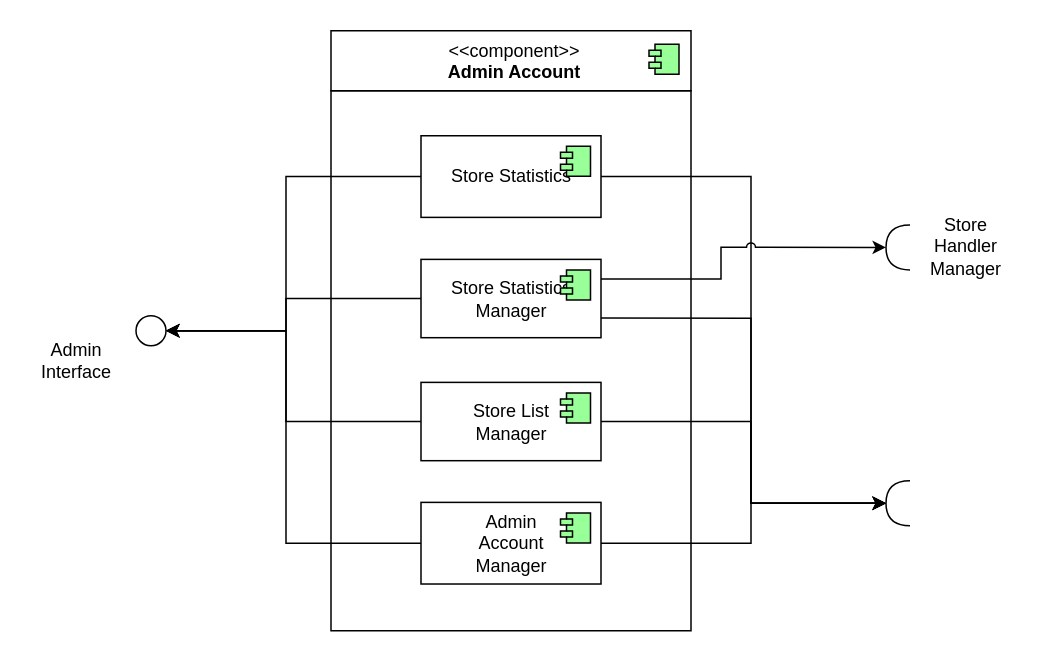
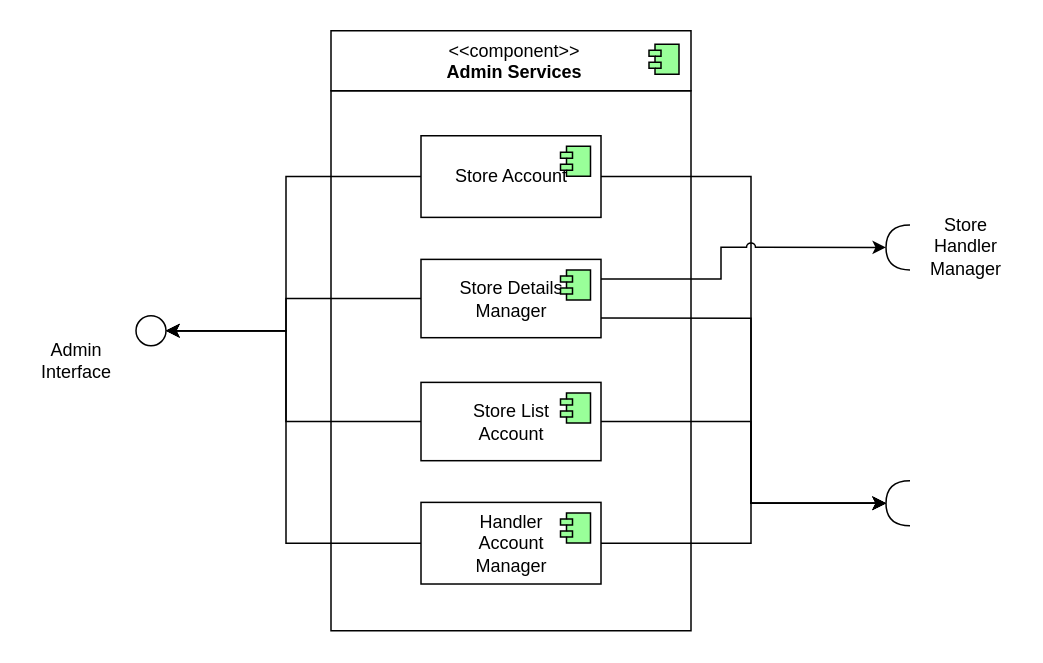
node "<<component>> Admin Account": label "<<component>> Admin Account" -> "<<component>> Admin Services"
node "Store Statistics": label "Store Statistics" -> "Store Account"
node "Store Statistics Manager": label "Store Statistics Manager" -> "Store Details Manager"
node "Store List Manager": label "Store List Manager" -> "Store List Account"
node "Admin Account Manager": label "Admin Account Manager" -> "Handler Account Manager"
